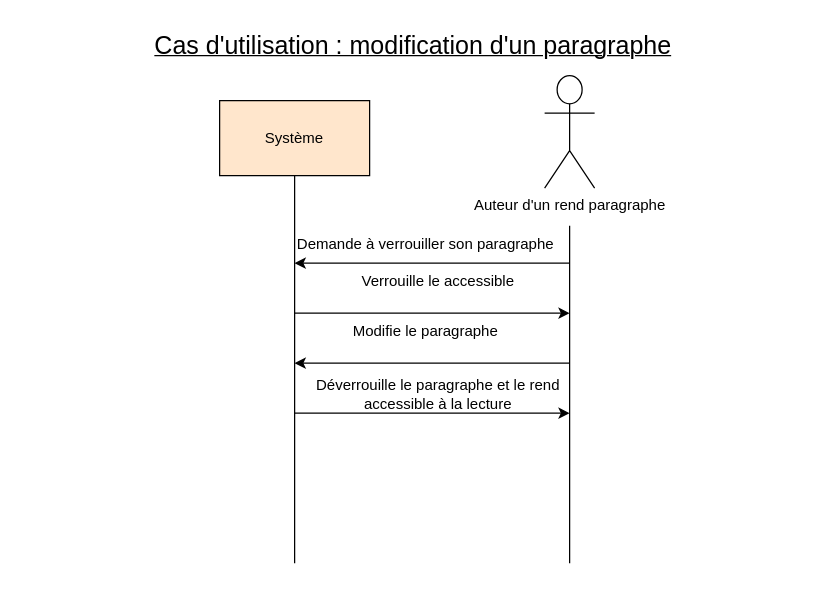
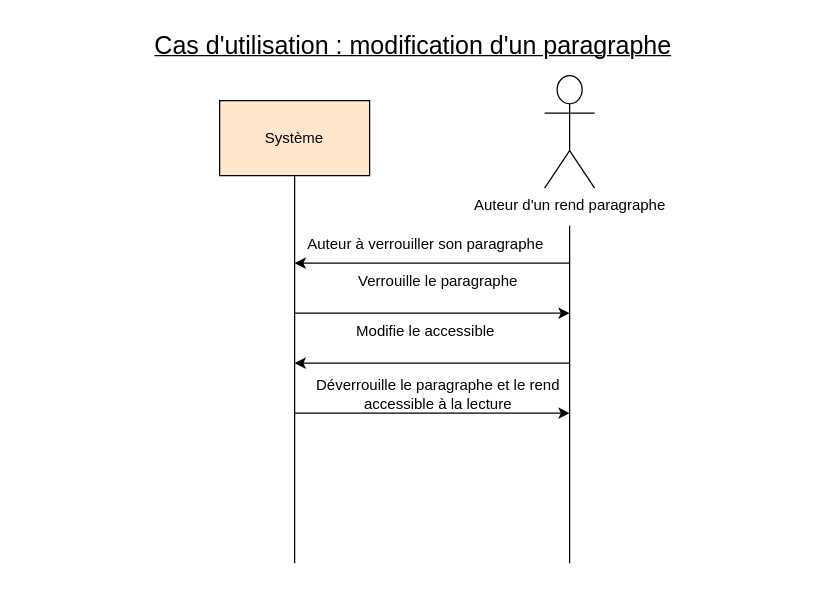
node "Demande à verrouiller son paragraphe": label "Demande à verrouiller son paragraphe" -> "Auteur à verrouiller son paragraphe"
node "Verrouille le accessible": label "Verrouille le accessible" -> "Verrouille le paragraphe"
node "Modifie le paragraphe": label "Modifie le paragraphe" -> "Modifie le accessible"
